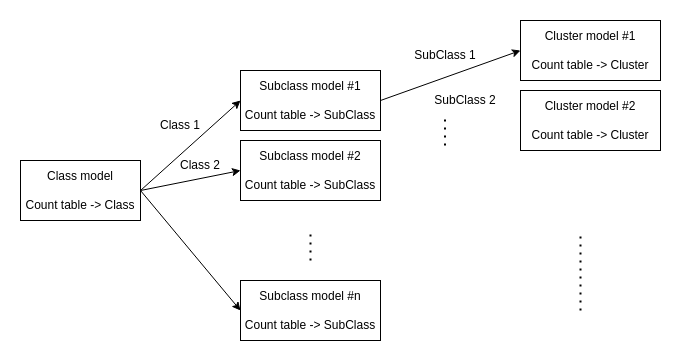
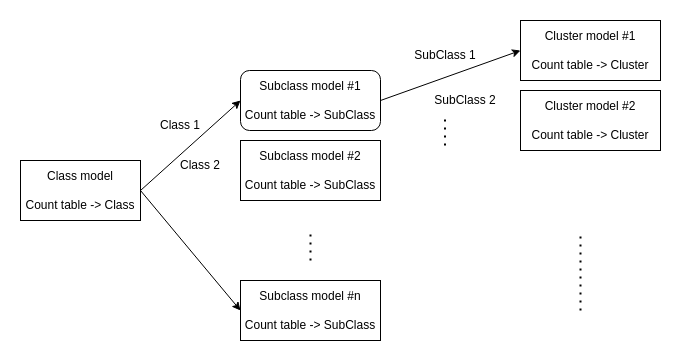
node "Subclass model #1 Count table -> SubClass": shape rectangle -> rounded rectangle
edge "Class model Count table -> Class" -> "Subclass model #2 Count table -> SubClass": removed
